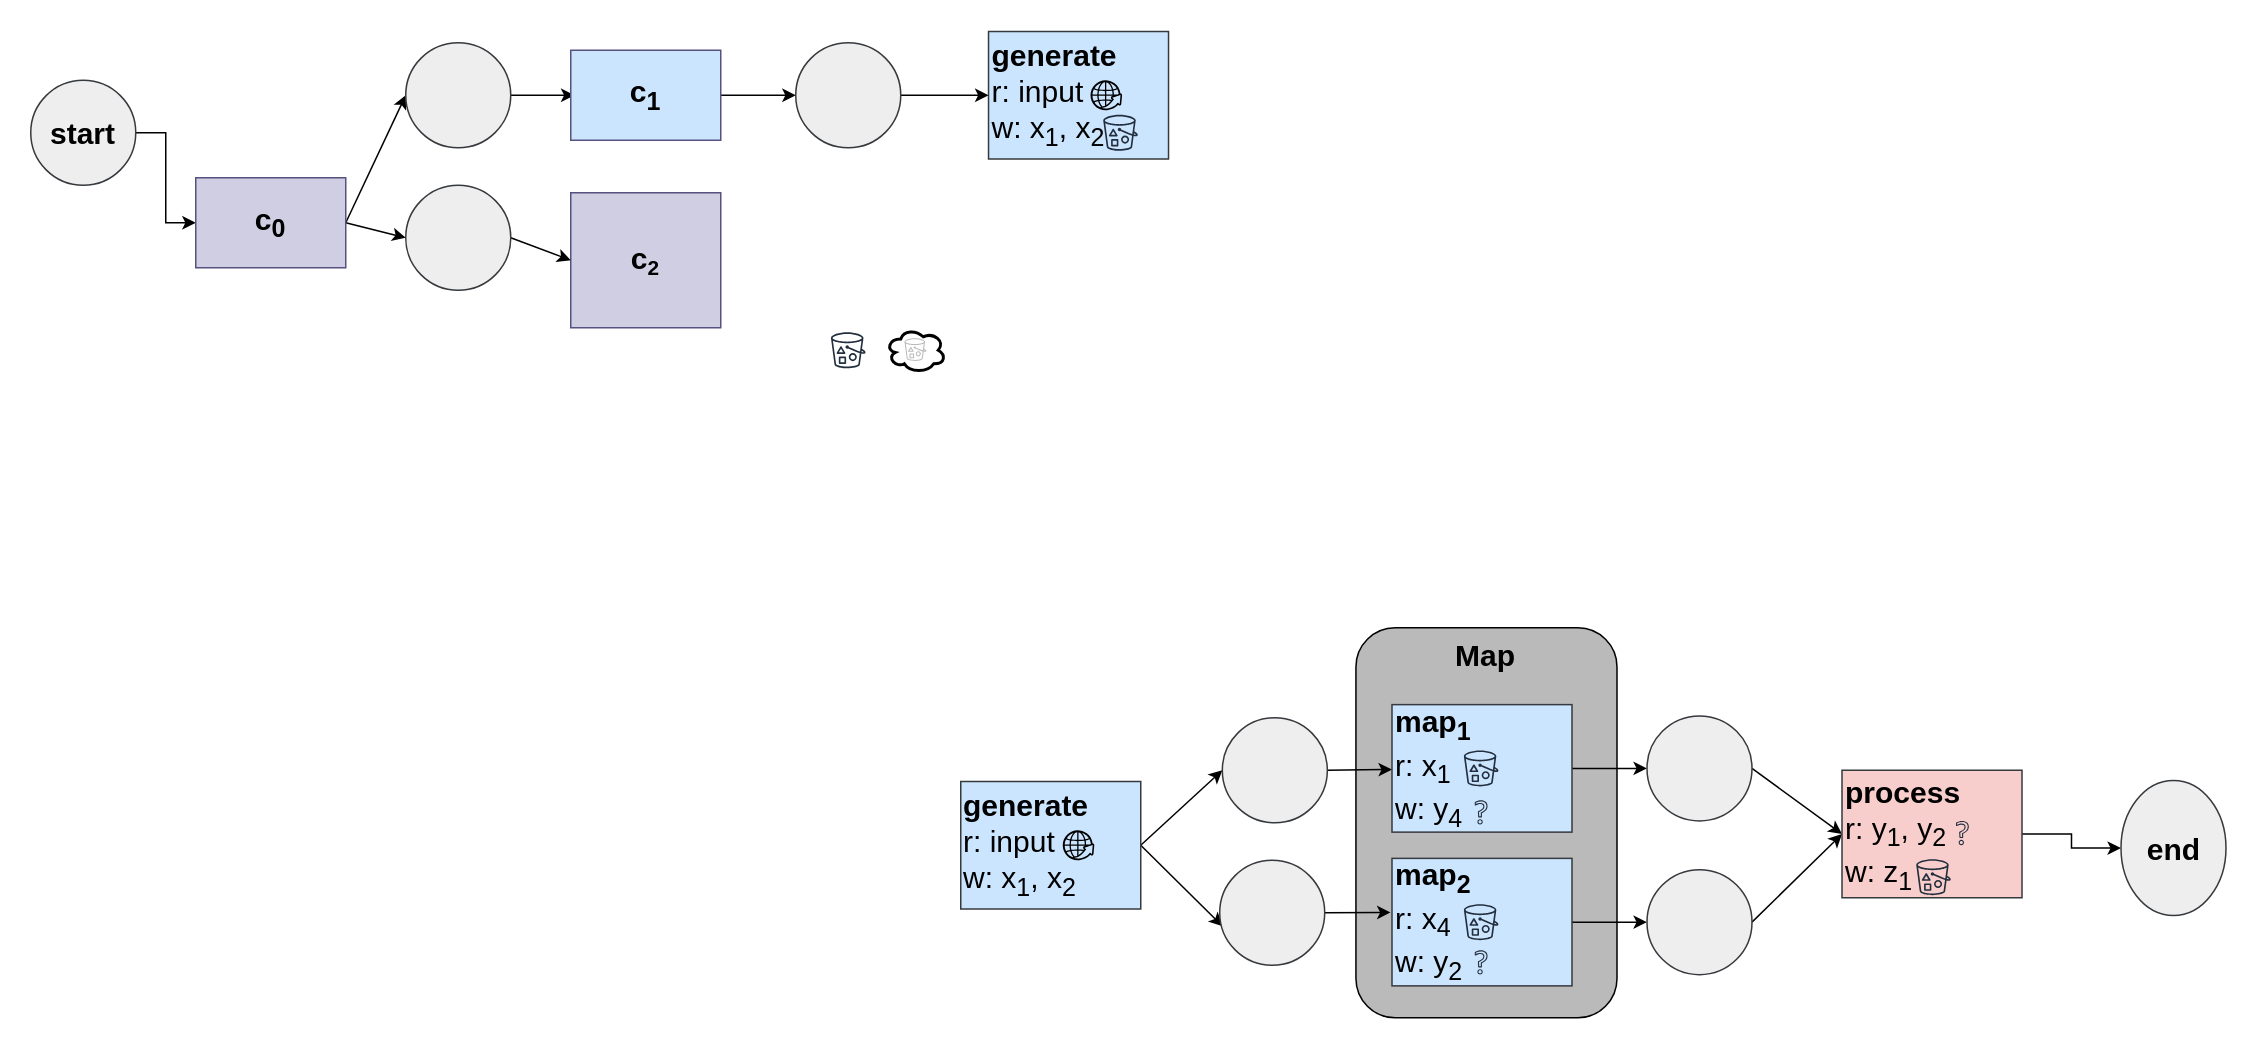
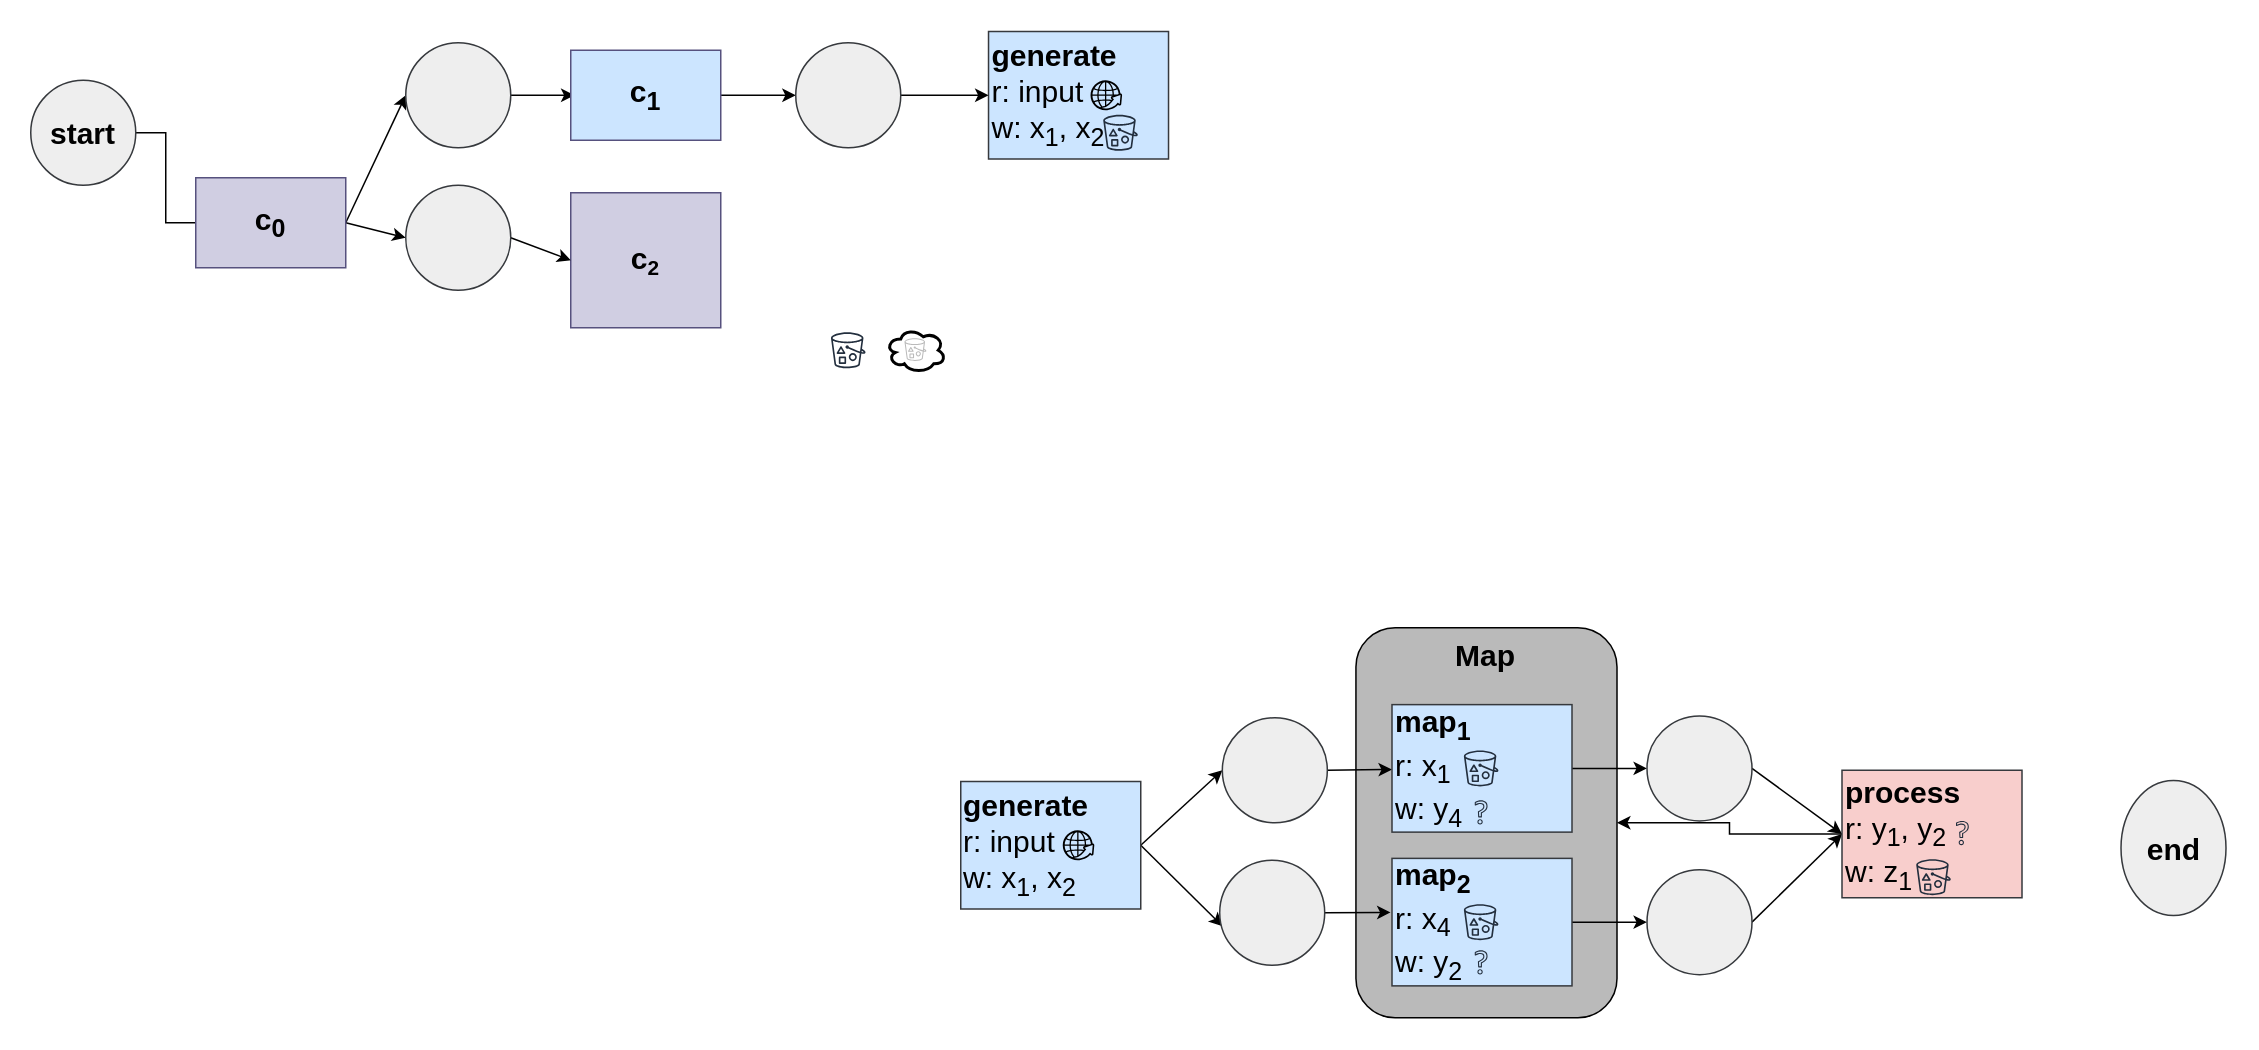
edge "start" -> "c0": arrowhead classic -> none
edge "process r: y1, y2 w: z1" -> "end": now "process r: y1, y2 w: z1" -> "Map"
